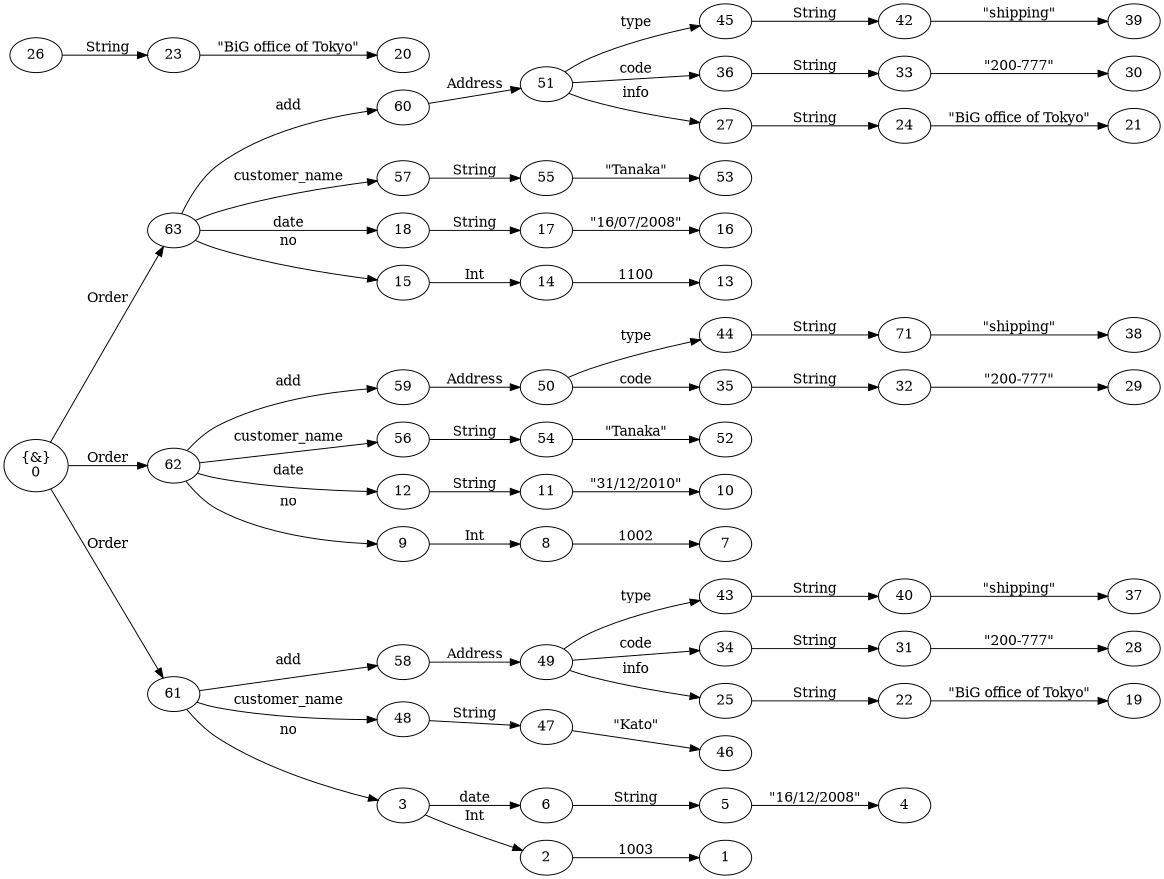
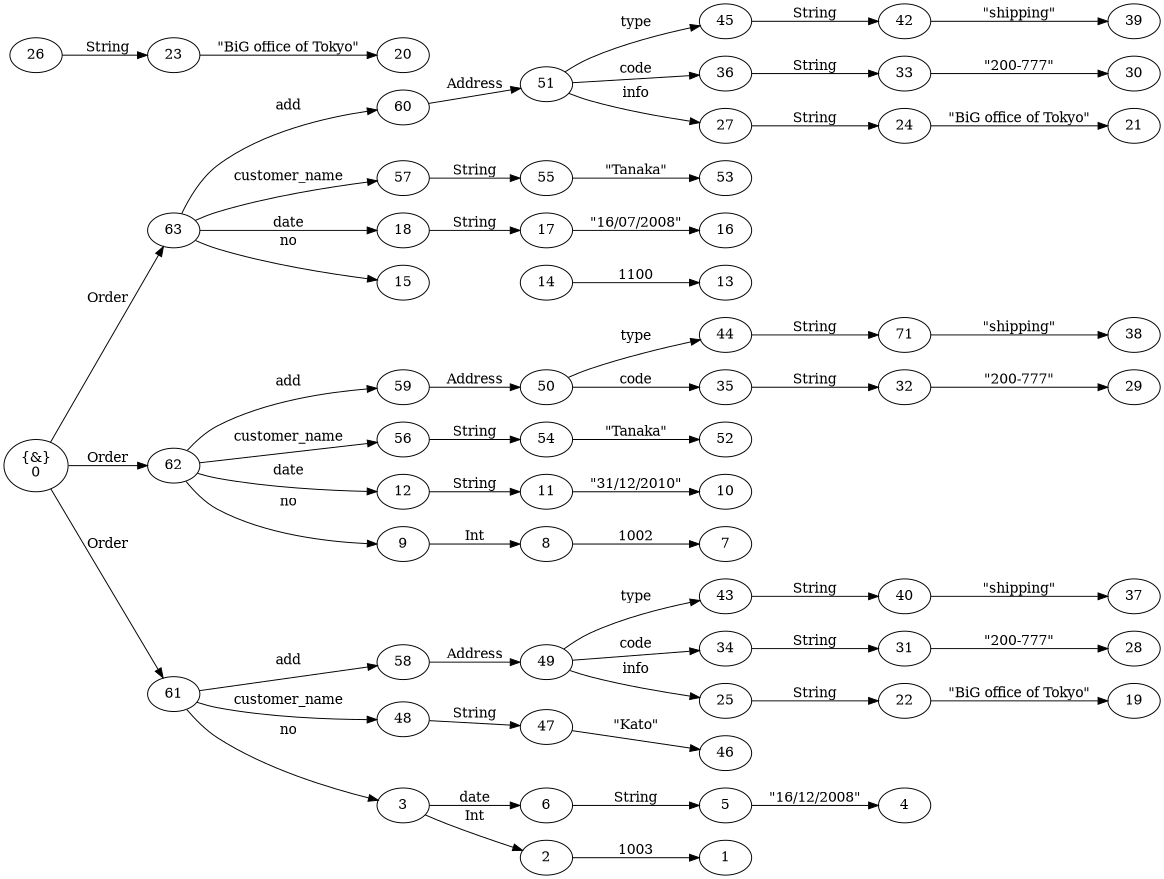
edge "15" -> "14": removed, label "Int"
